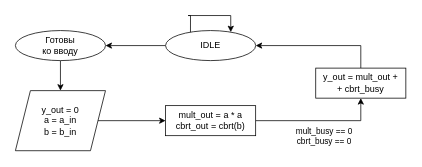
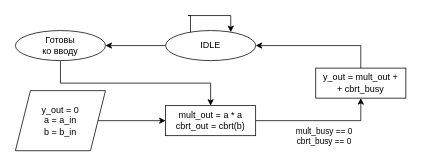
edge "Готовы ко вводу" -> "y_out = 0 a = a_in b = b_in": now "Готовы ко вводу" -> "mult_out = a * a cbrt_out = cbrt(b)"
